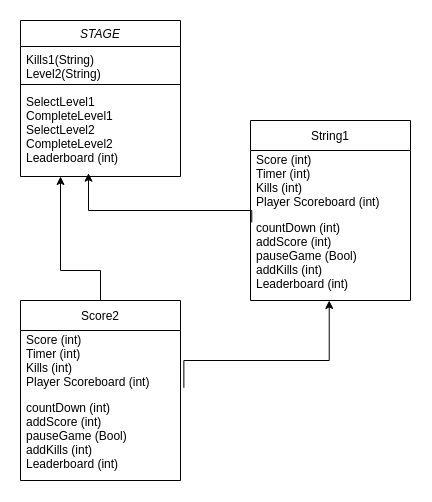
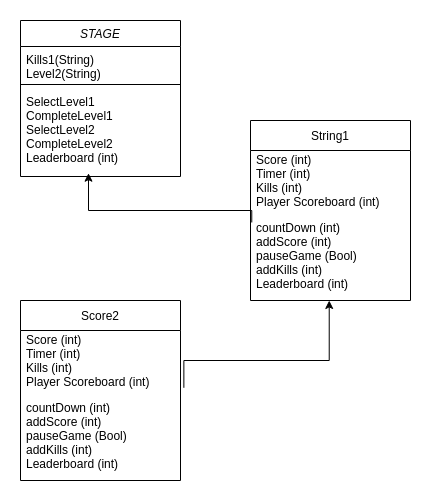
edge "Score2" -> "STAGE": removed
